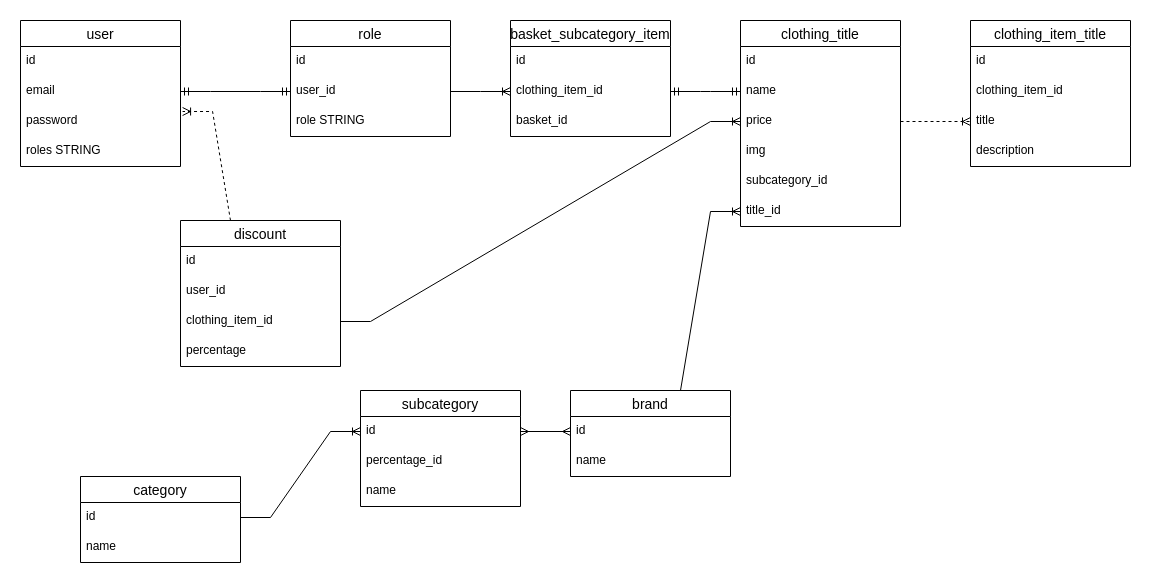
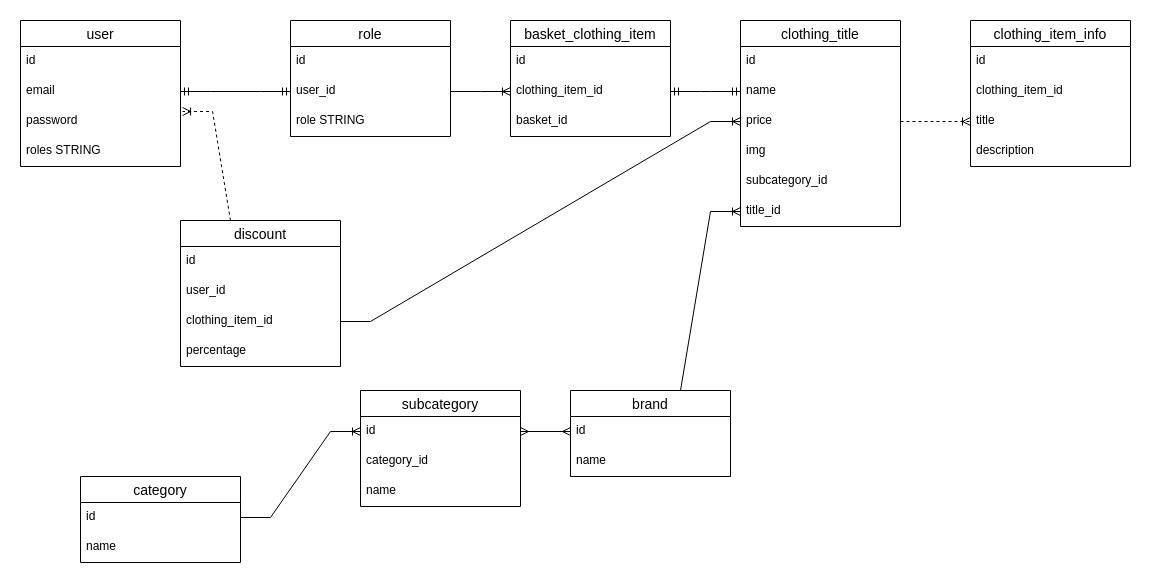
node "basket_subcategory_item": label "basket_subcategory_item" -> "basket_clothing_item"
node "clothing_item_title": label "clothing_item_title" -> "clothing_item_info"
node "percentage_id": label "percentage_id" -> "category_id"
